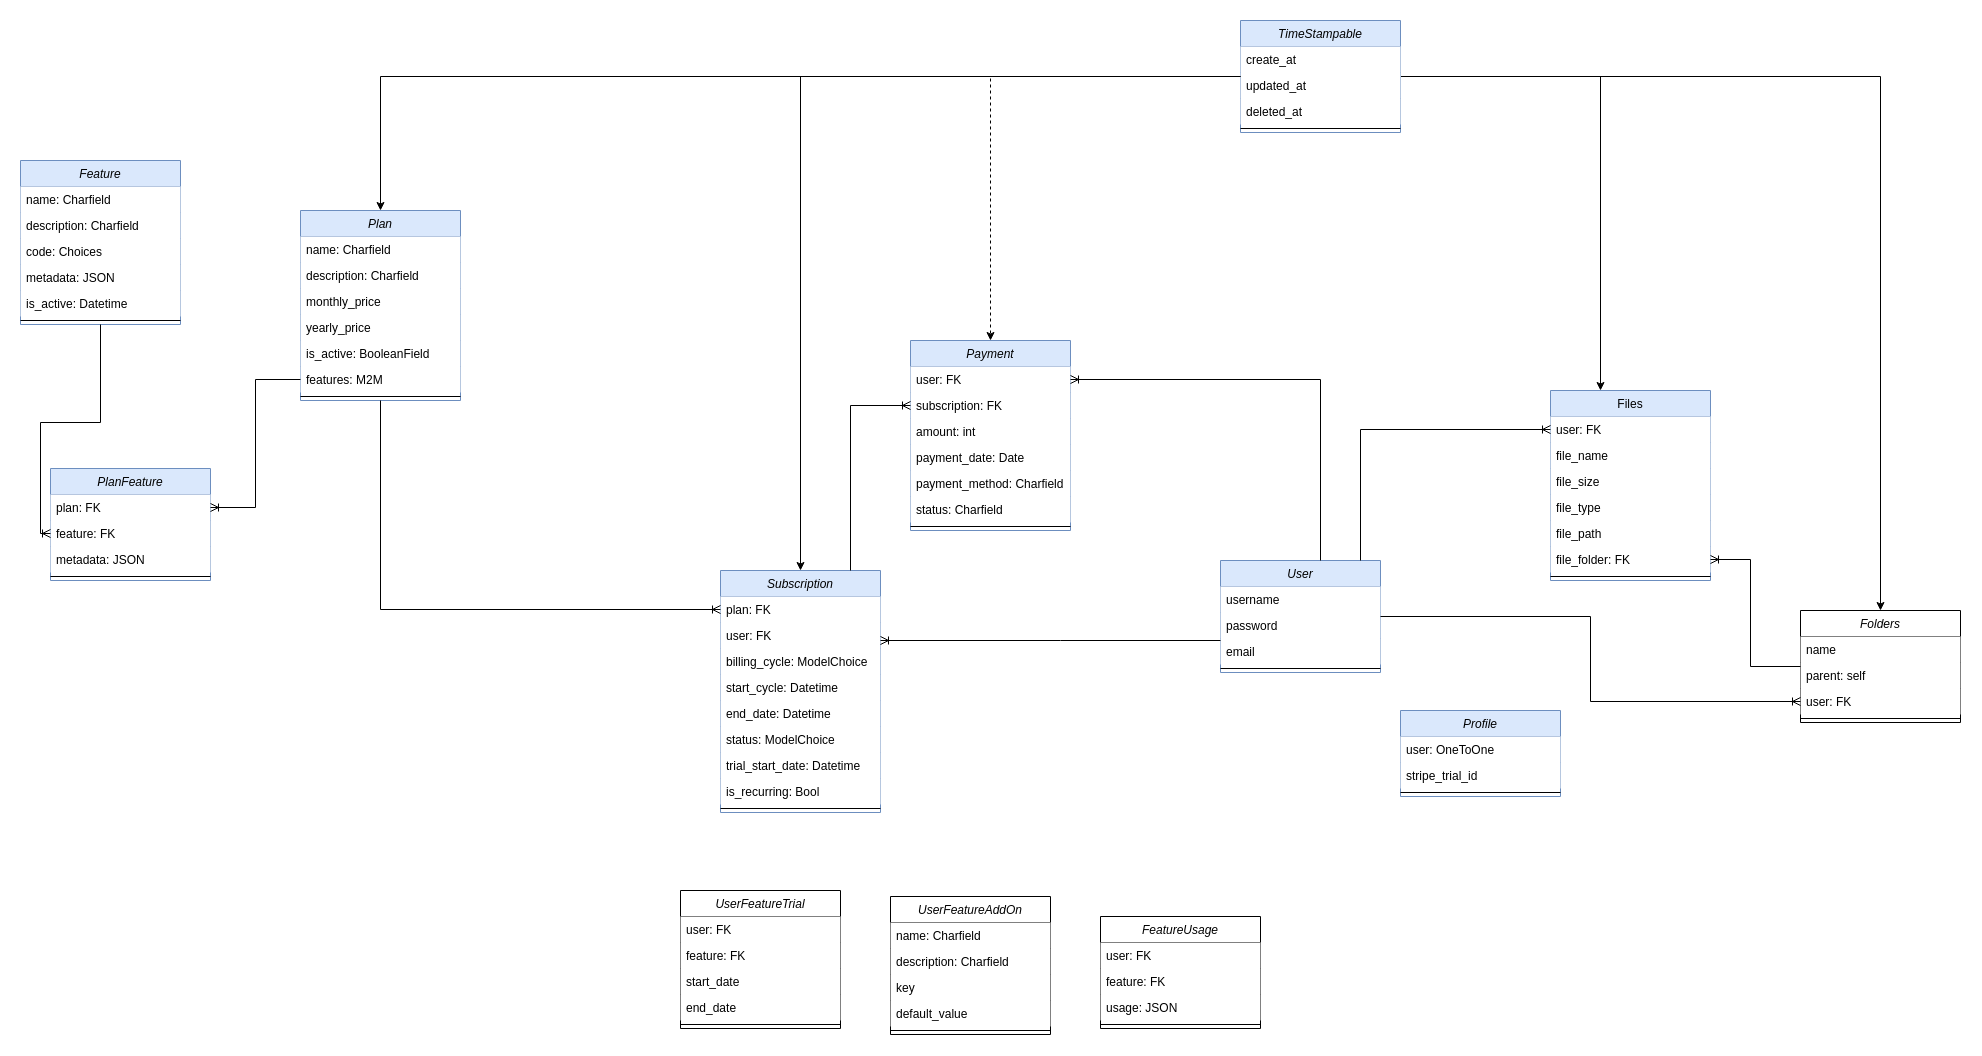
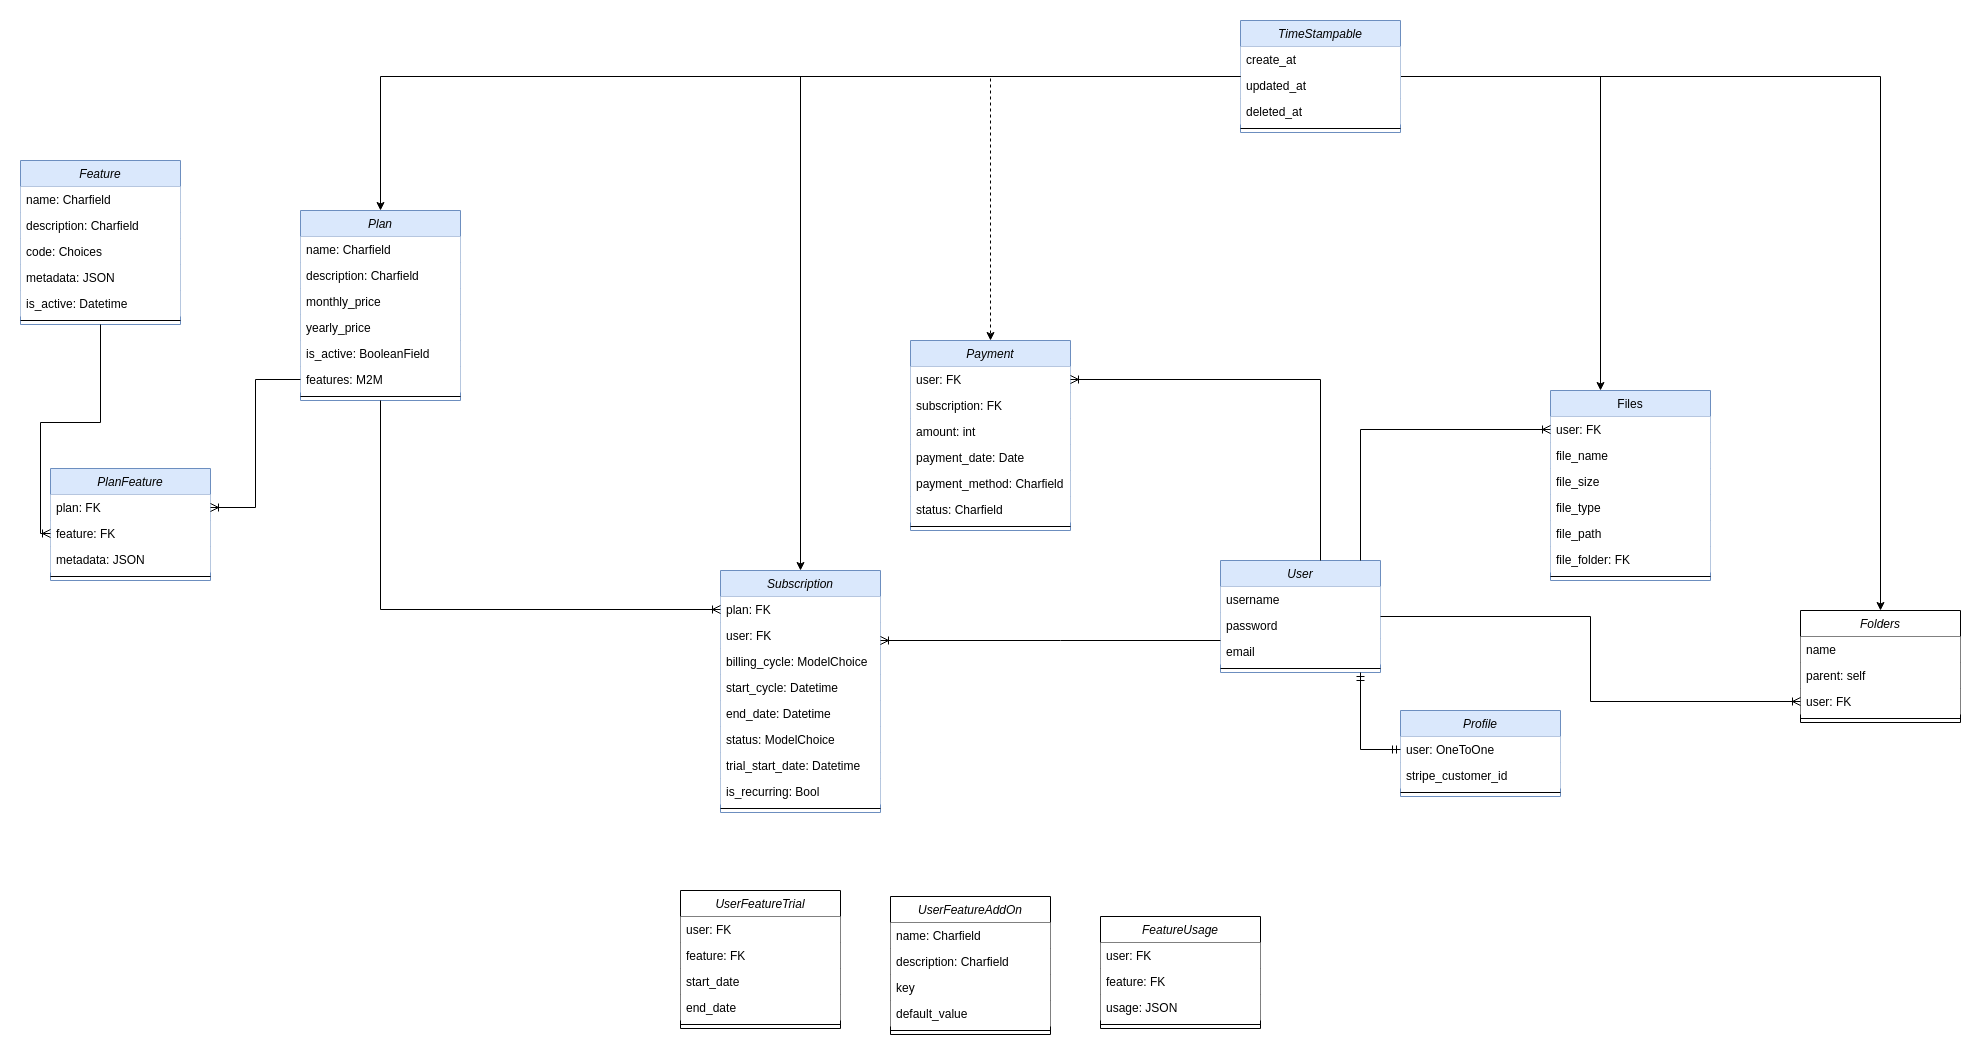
edge "Subscription" -> "subscription: FK": removed
edge "Folders" -> "file_folder: FK": removed
edge "User" -- "user: OneToOne": added
node "stripe_trial_id": label "stripe_trial_id" -> "stripe_customer_id"
